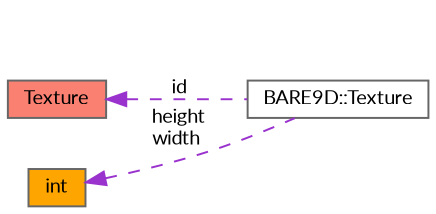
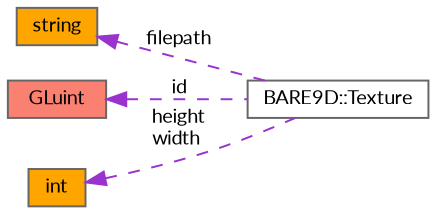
node "string": added
node "Texture": label "Texture" -> "GLuint"
